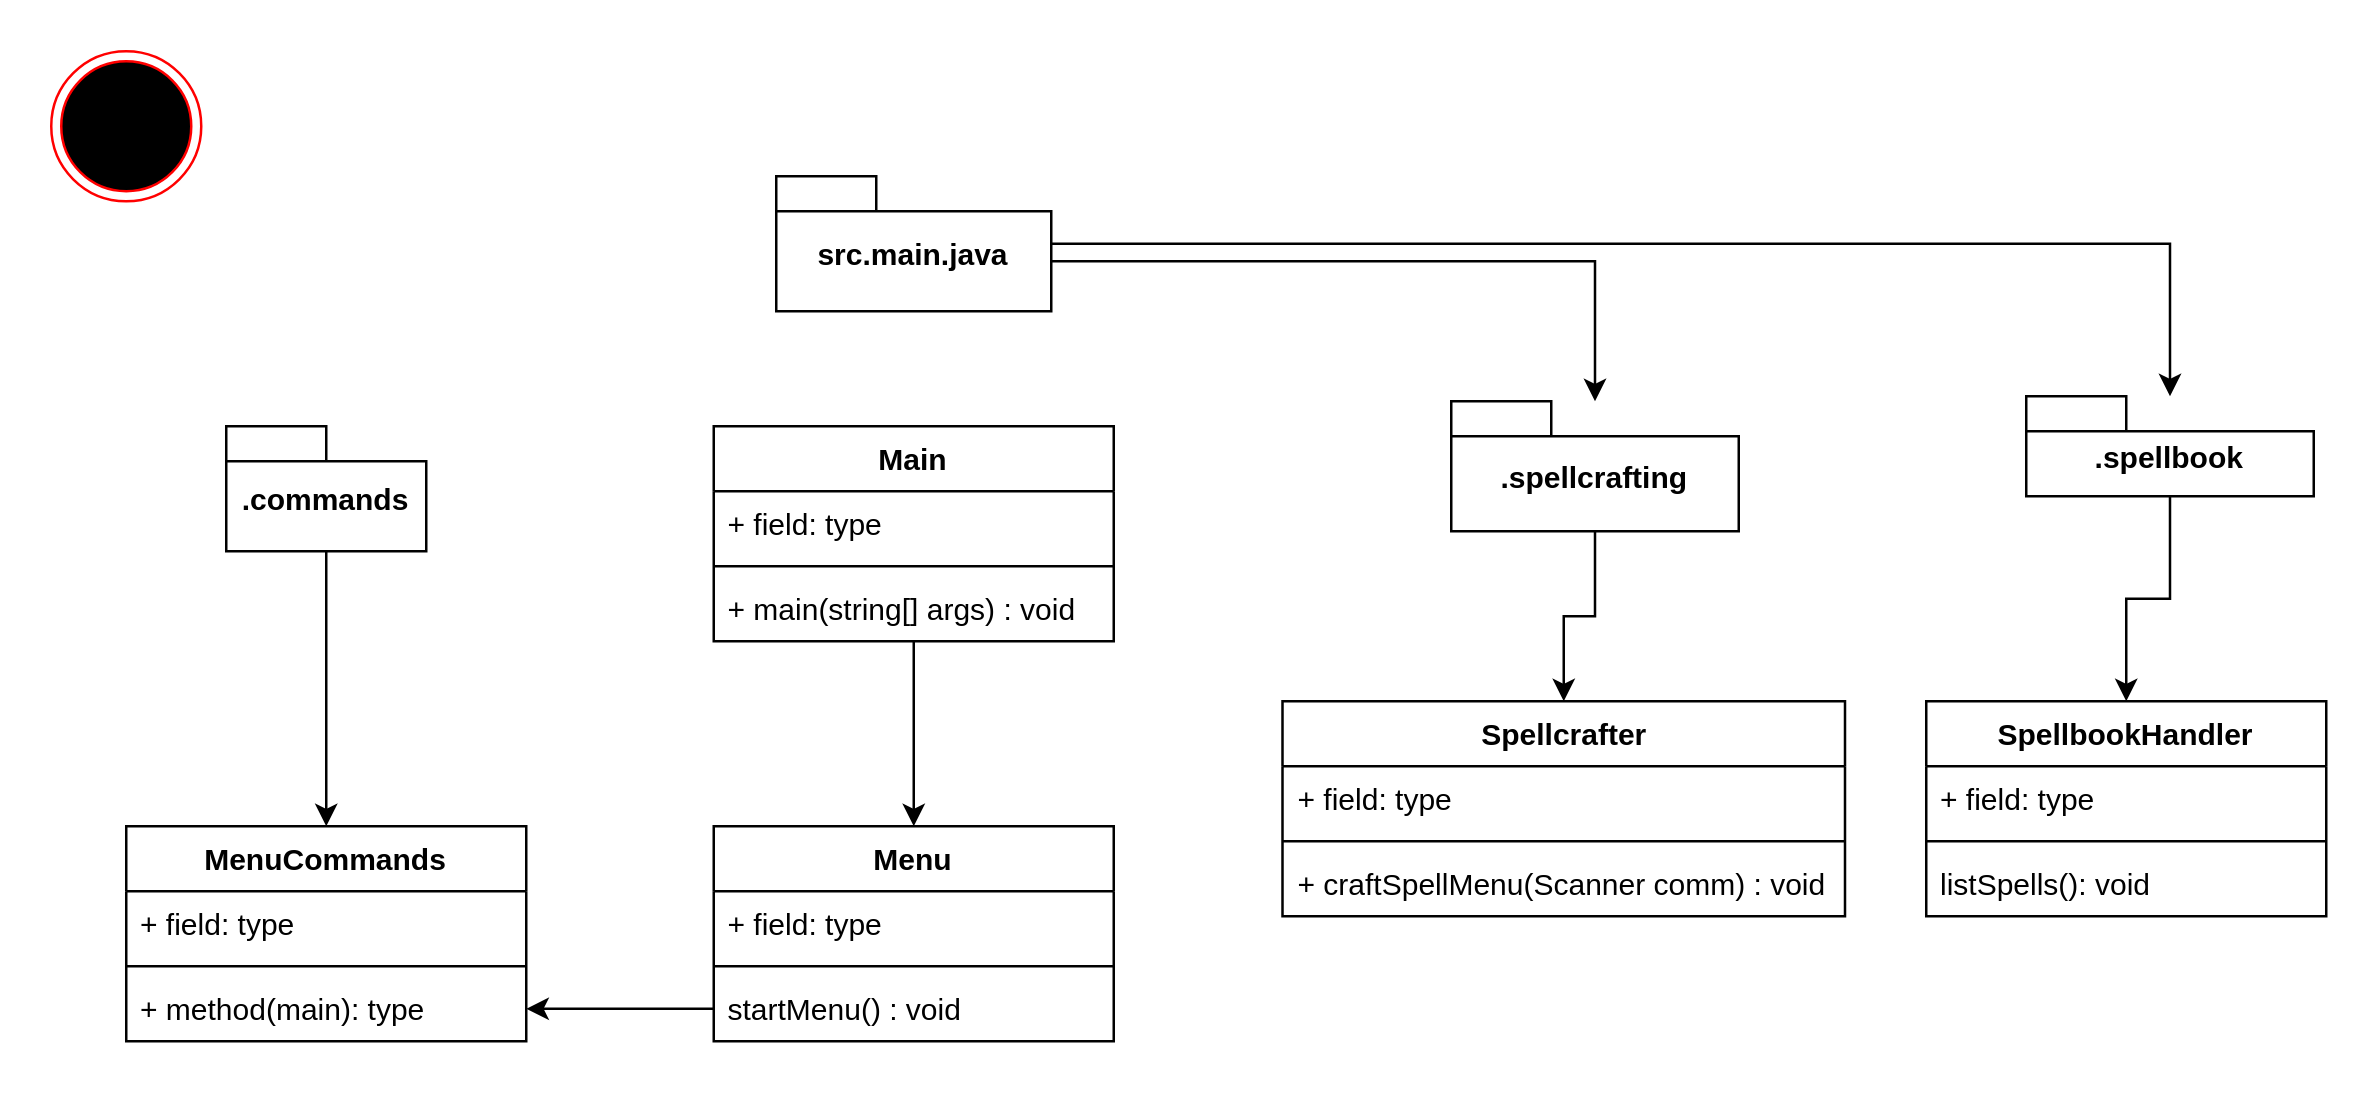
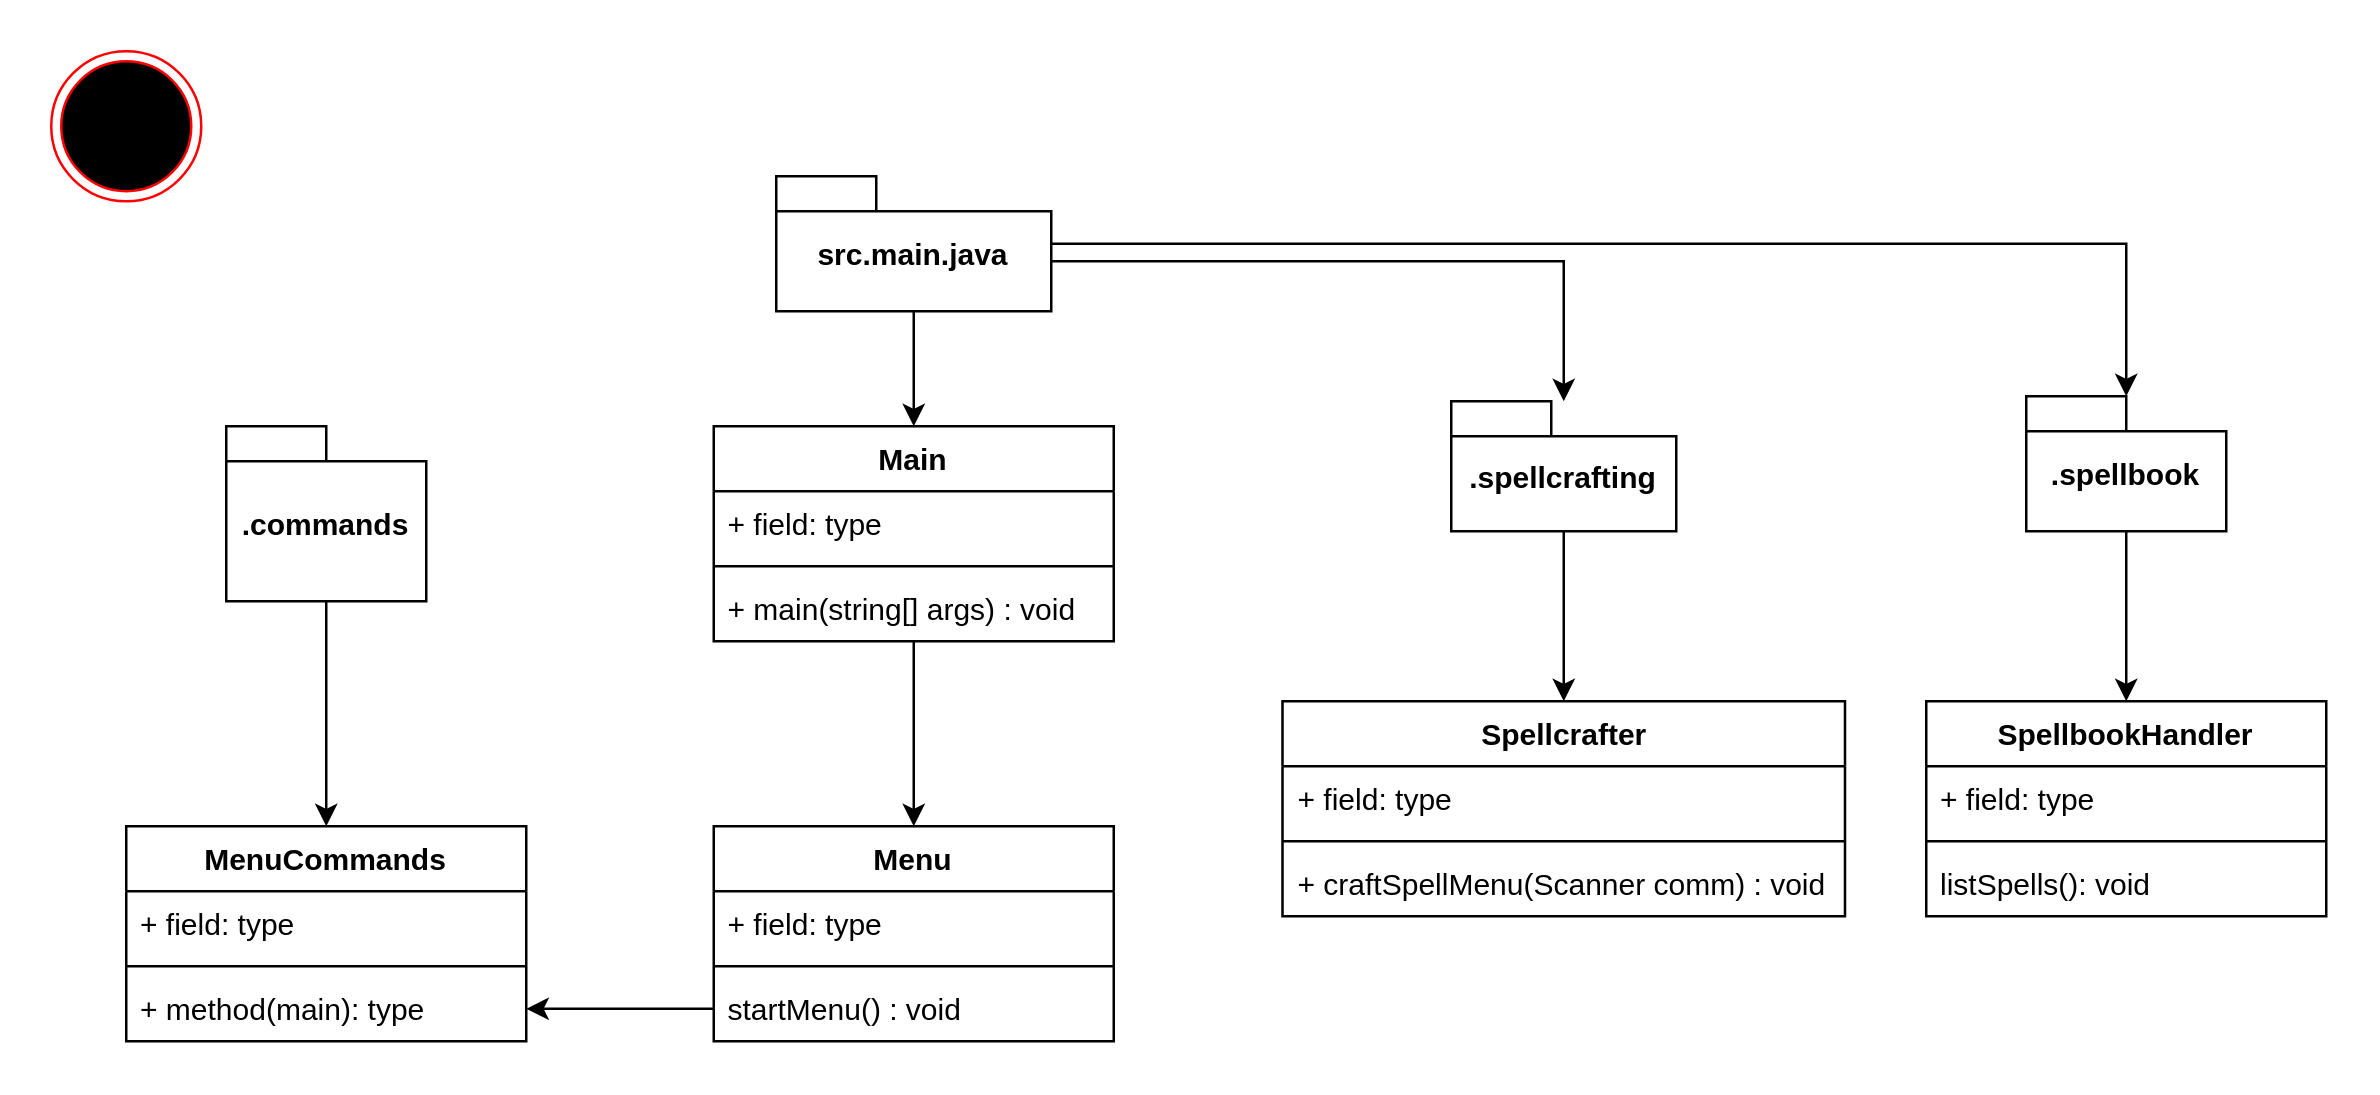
edge "src.main.java" -> "Main": added
node ".spellbook": size 288x100 -> 200x135
node ".spellcrafting": size 288x130 -> 225x130
node ".commands": size 200x125 -> 200x175
